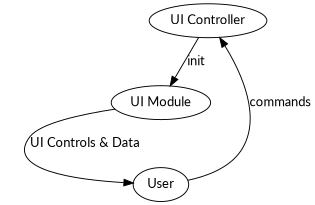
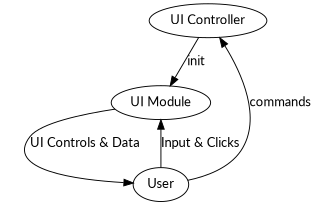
edge "User" -> "UI Module": added, label "Input & Clicks"
